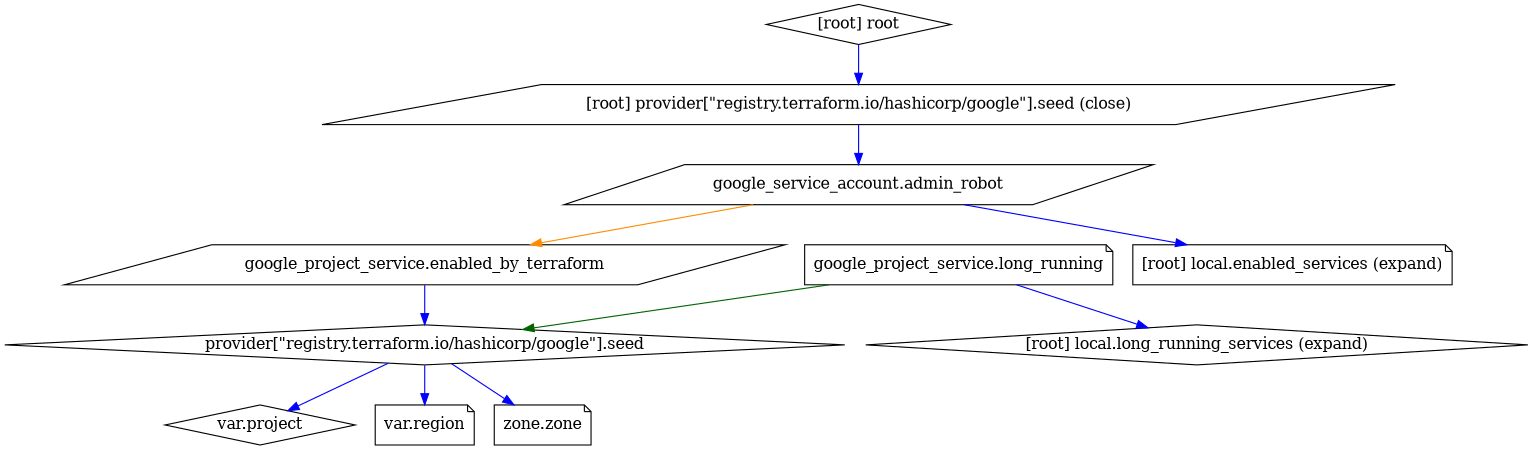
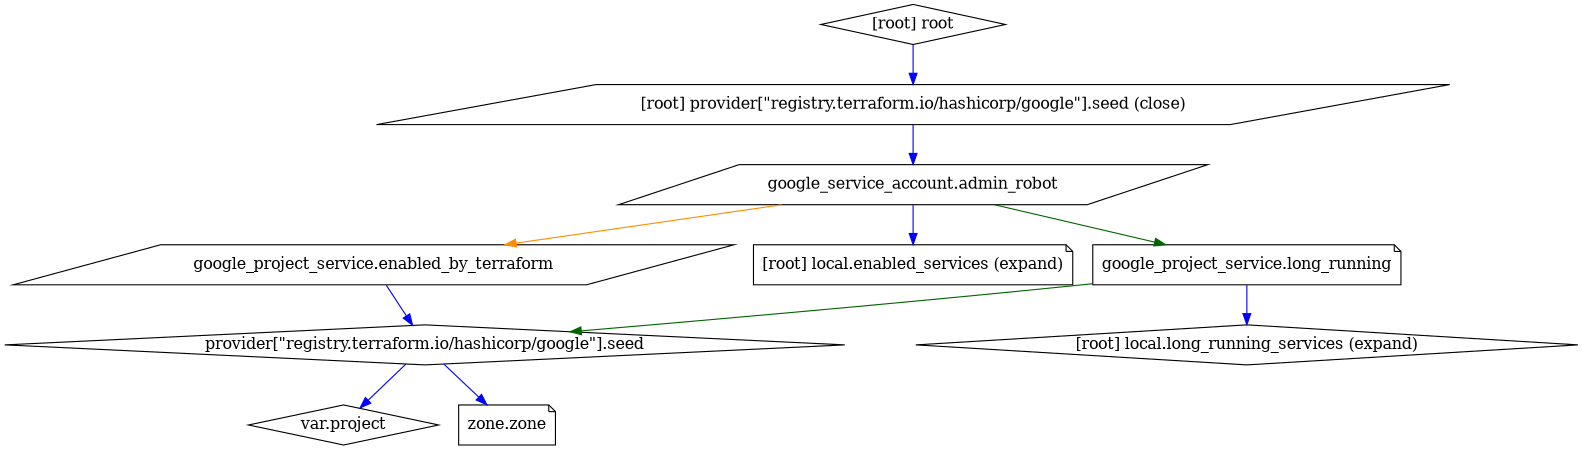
edge "google_service_account.admin_robot" -> "google_project_service.long_running": added
node "var.region": removed
